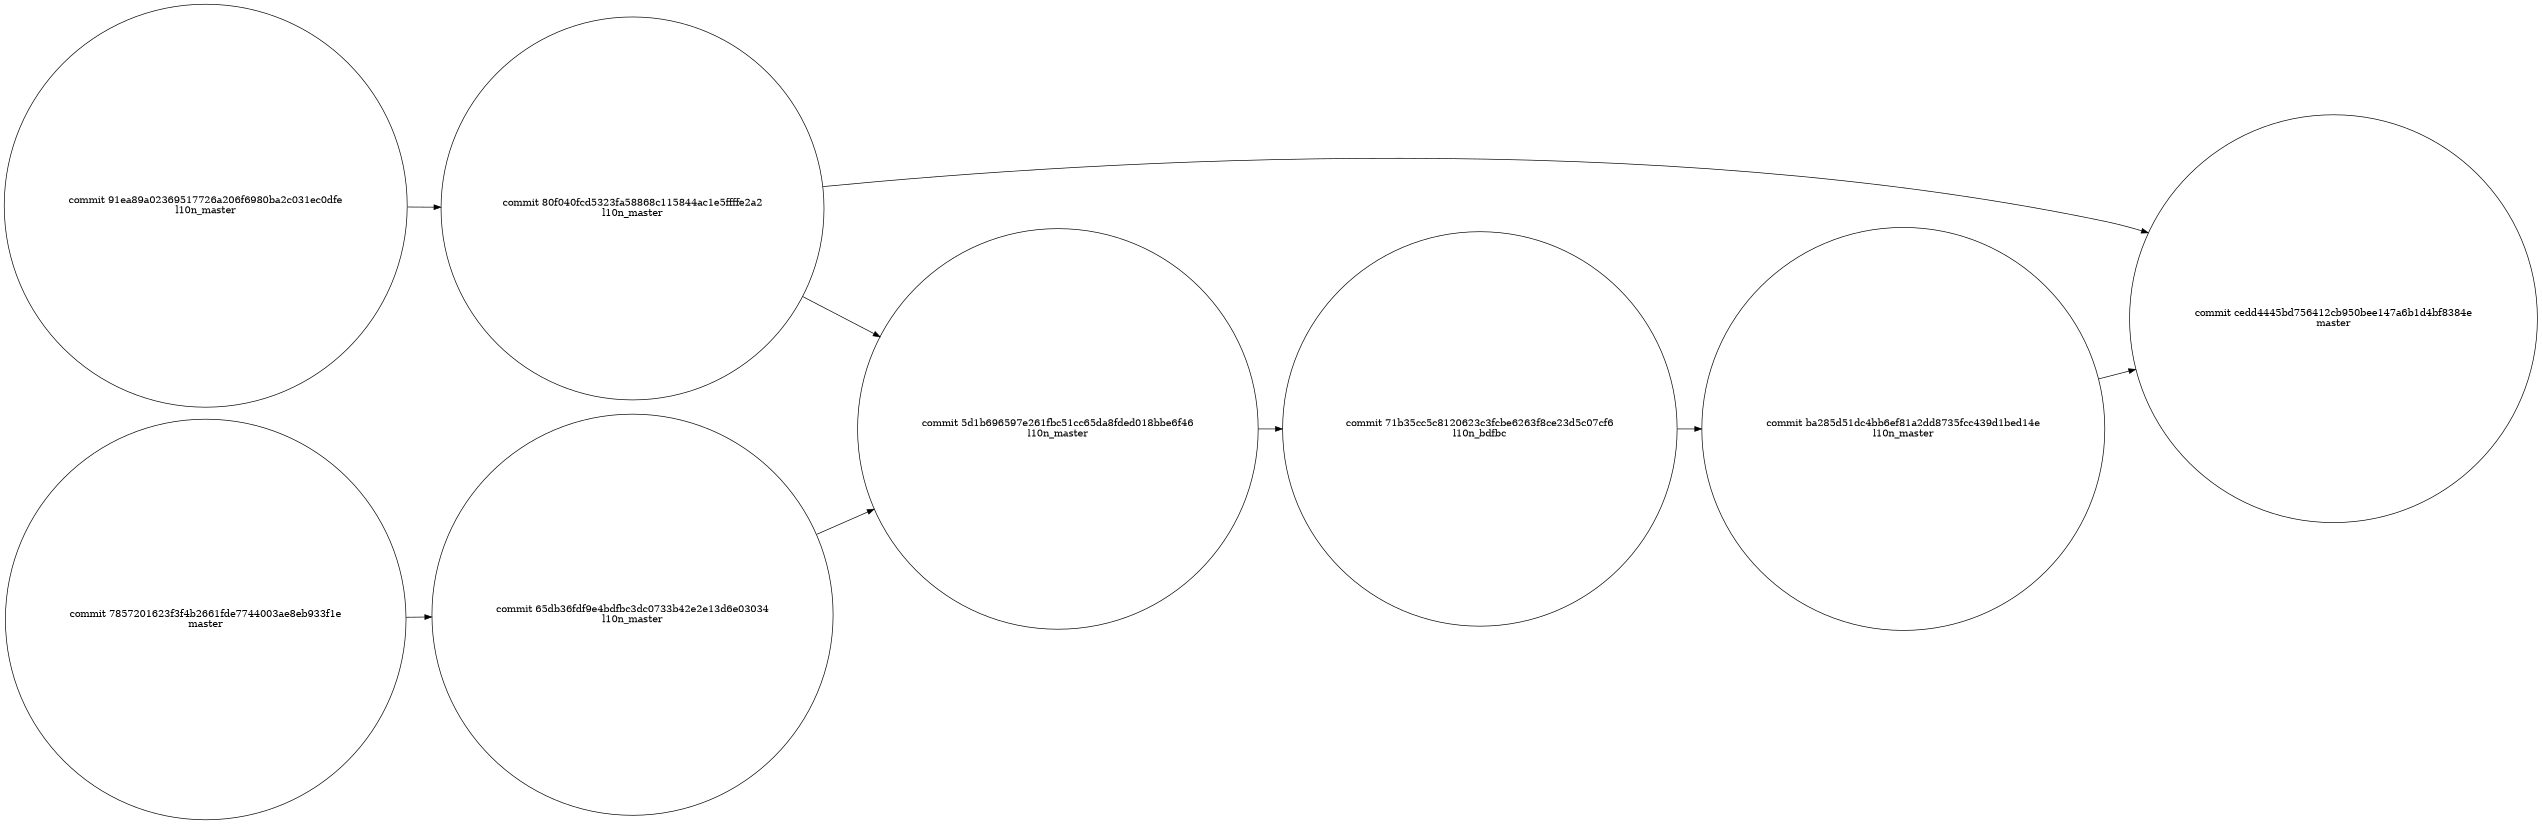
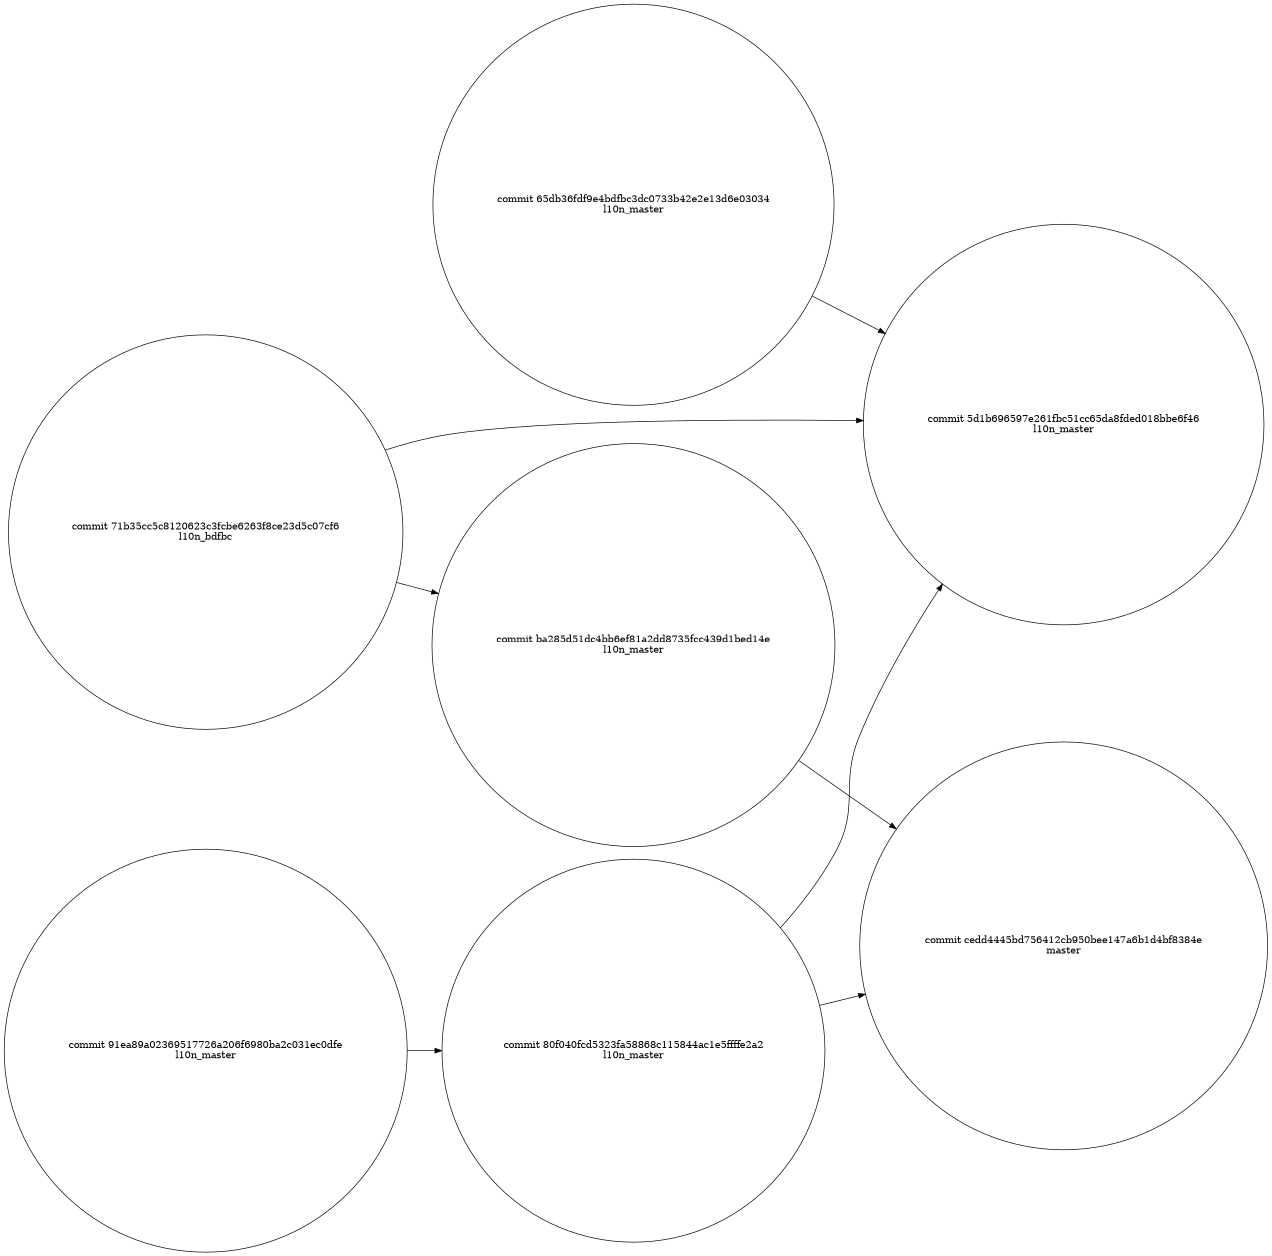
edge "commit 5d1b696597e261fbc51cc65da8fded018bbe6f46 l10n_master" -> "commit 71b35cc5c8120623c3fcbe6263f8ce23d5c07cf6 l10n_bdfbc": reversed
node "commit 7857201623f3f4b2661fde7744003ae8eb933f1e master": removed
